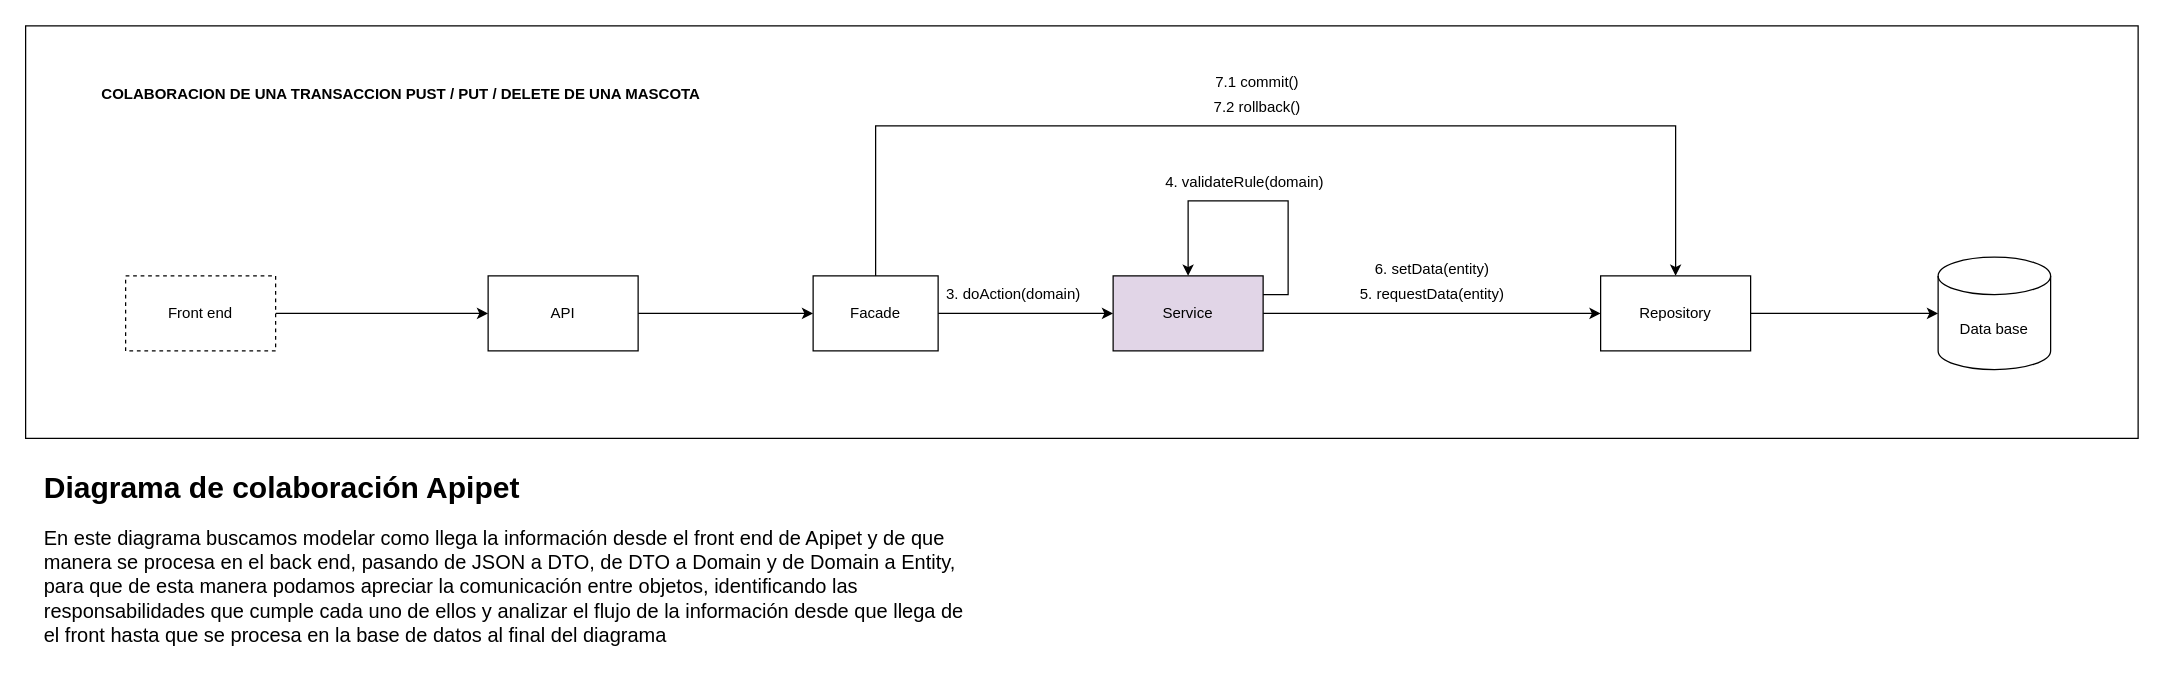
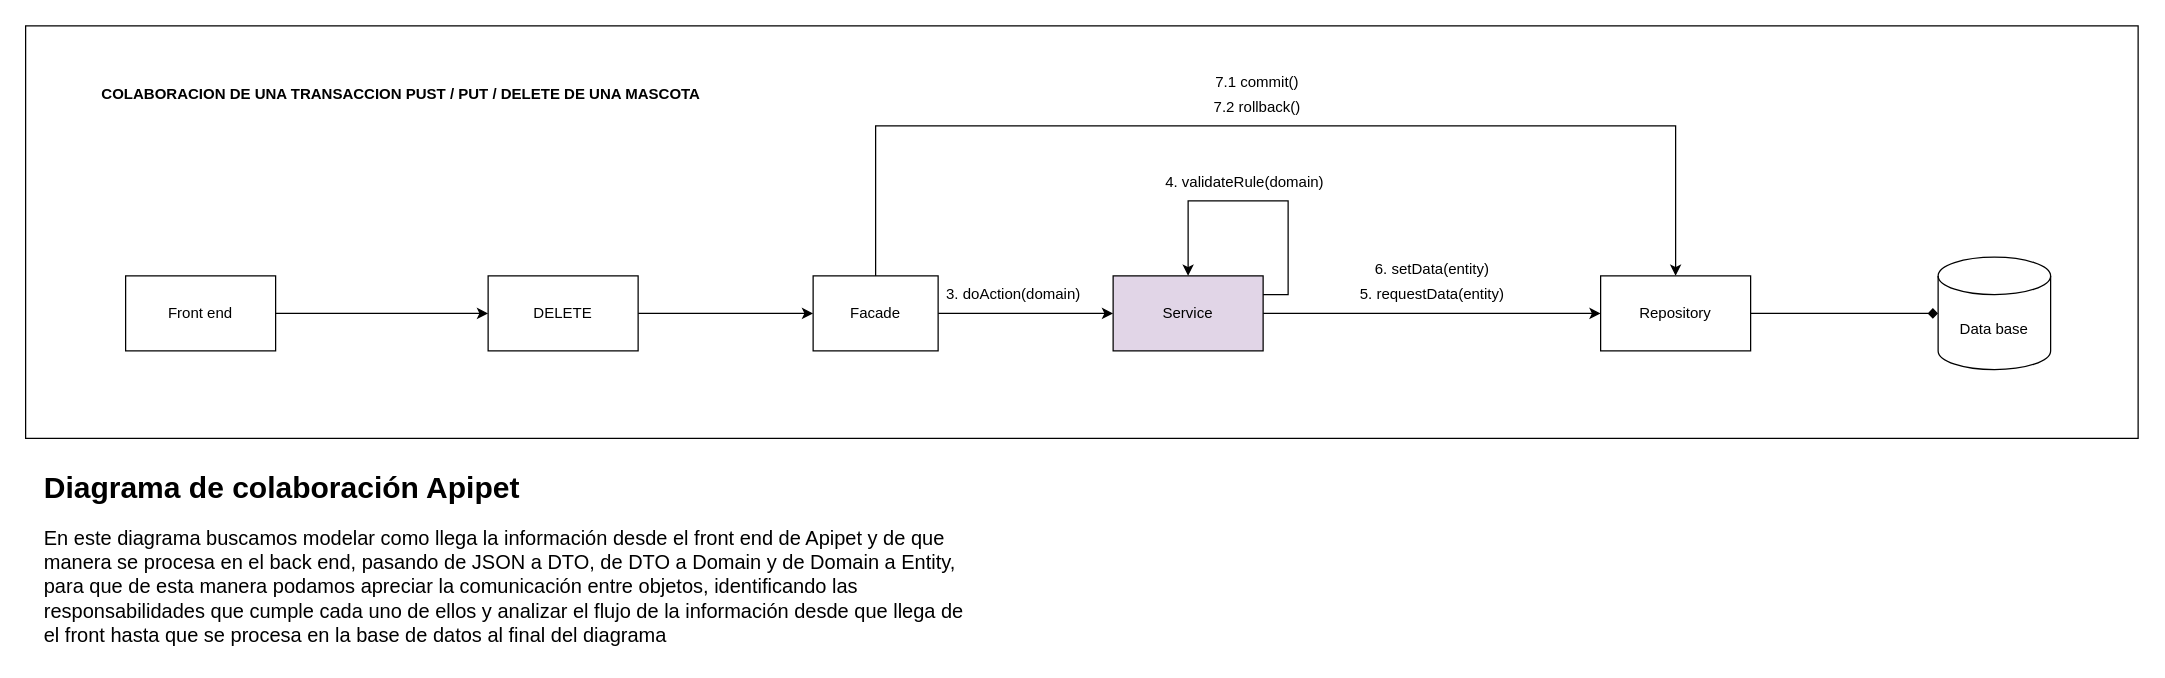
node "Front end": style dashed -> solid
node "API": label "API" -> "DELETE"
edge "Repository" -> "Data base": arrowhead classic -> diamond
